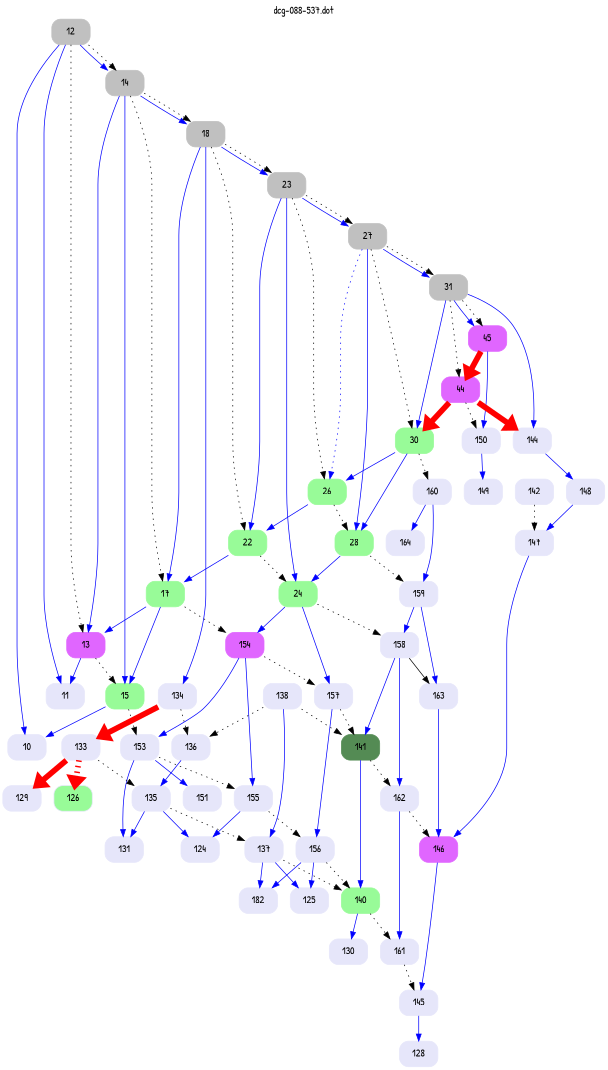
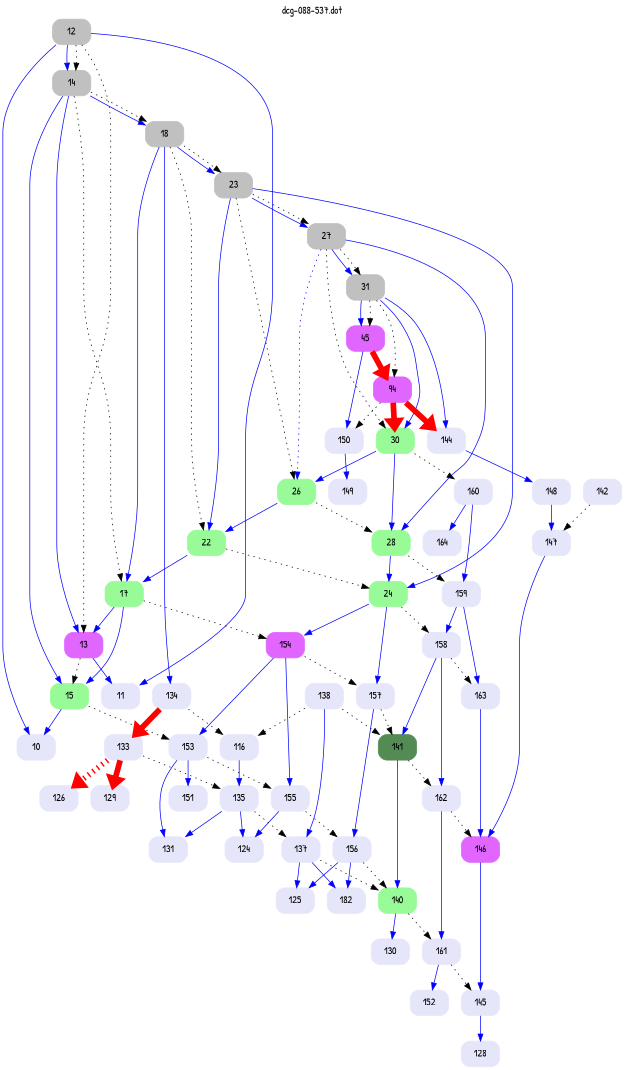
node "44": label "44" -> "94"
edge "158" -> "163": style solid -> dotted
node "136": label "136" -> "116"
node "126": fillcolor palegreen -> lavender
node "152": added
